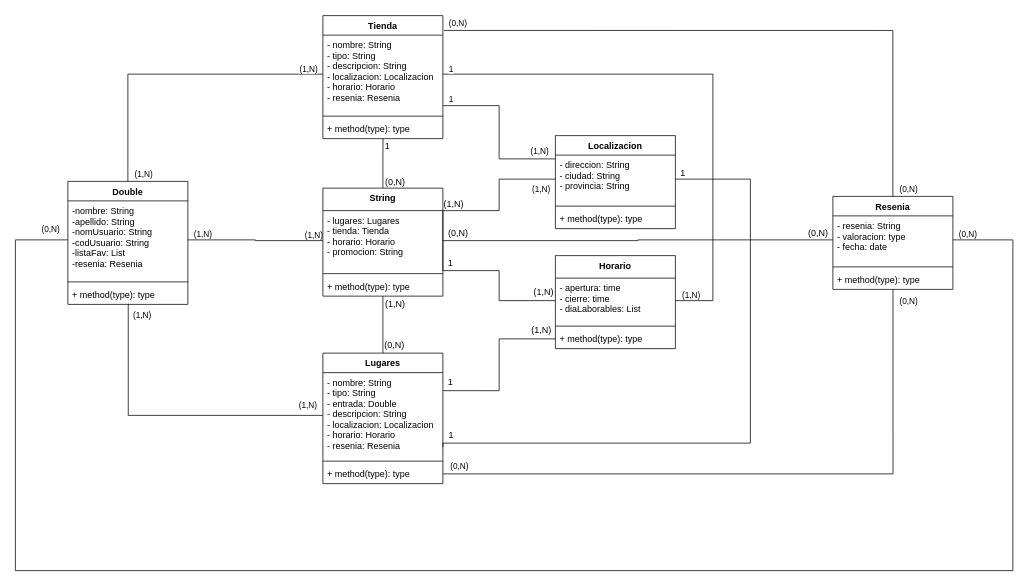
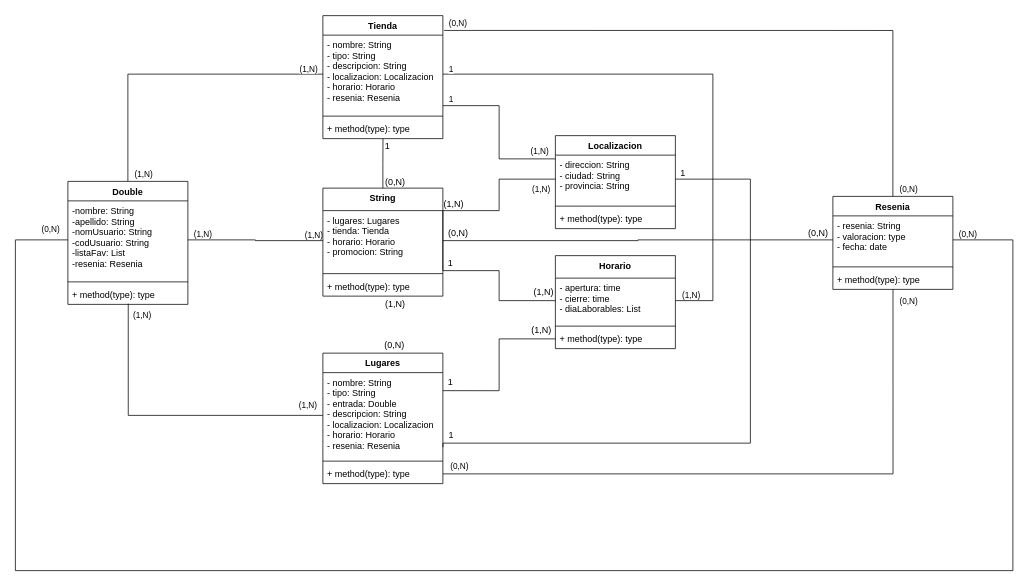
edge "String" -- "Lugares": removed
